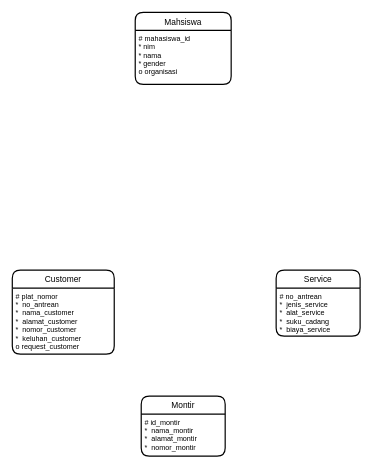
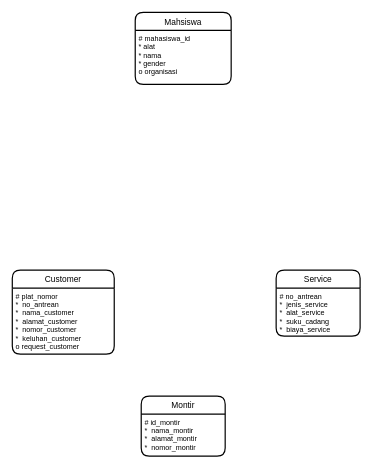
node "# mahasiswa_id * nim * nama * gender o organisasi": label "# mahasiswa_id * nim * nama * gender o organisasi" -> "# mahasiswa_id * alat * nama * gender o organisasi"
